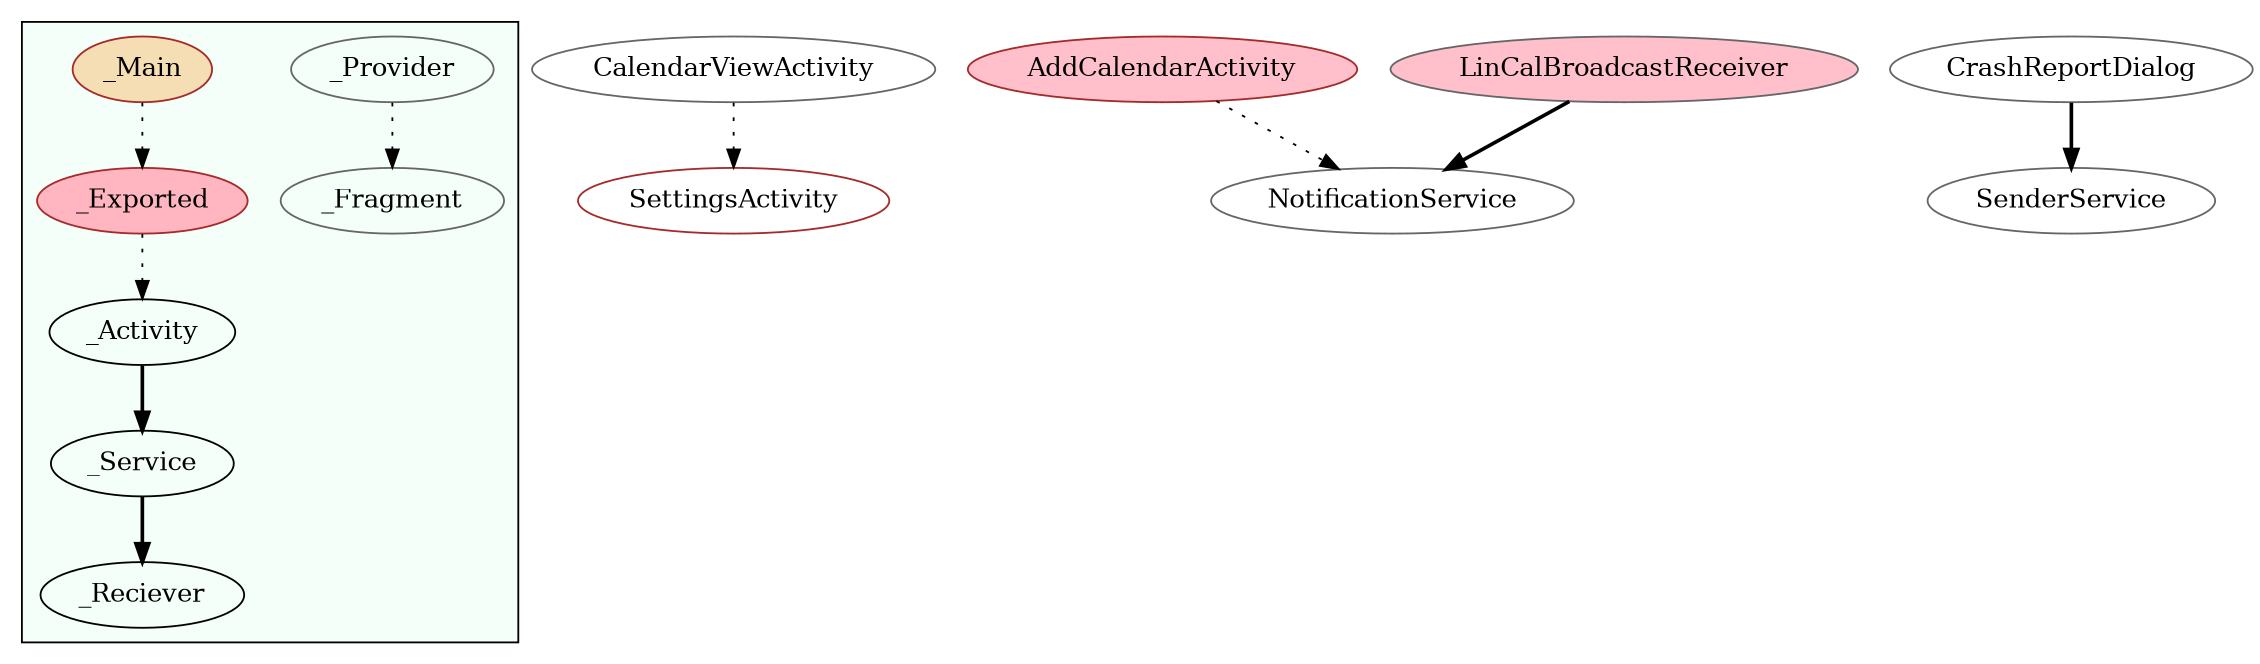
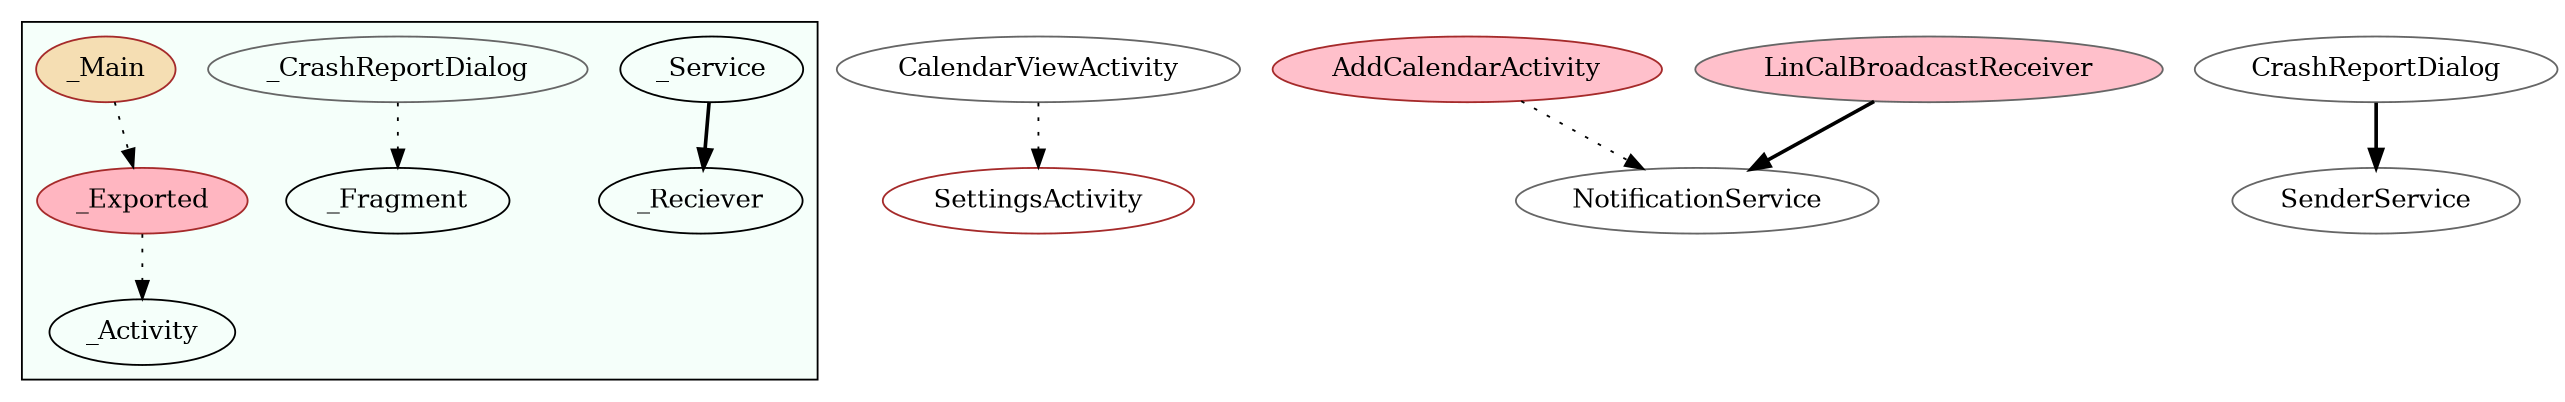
node "_Provider": label "_Provider" -> "_CrashReportDialog"
node "_Fragment": color gray40 -> black
edge "_Activity" -> "_Service": removed
